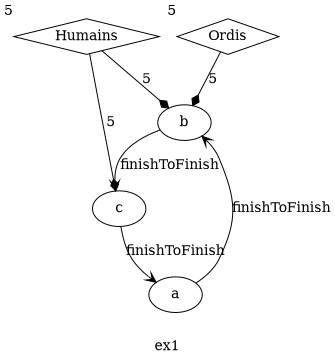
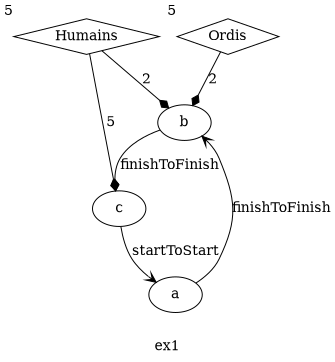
edge "Humains 5" -> "b": label "5" -> "2"
edge "Ordis 5" -> "b": label "5" -> "2"
edge "b" -> "c": arrowhead vee -> diamond
edge "c" -> "a": label "finishToFinish" -> "startToStart"
